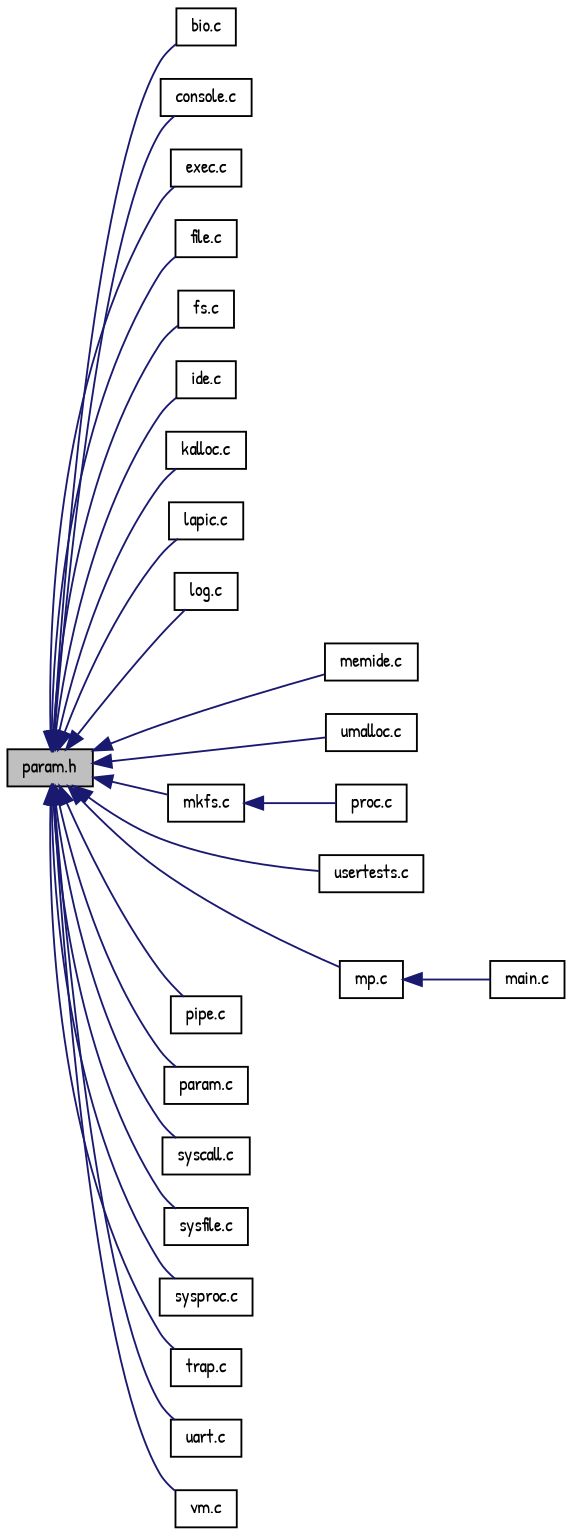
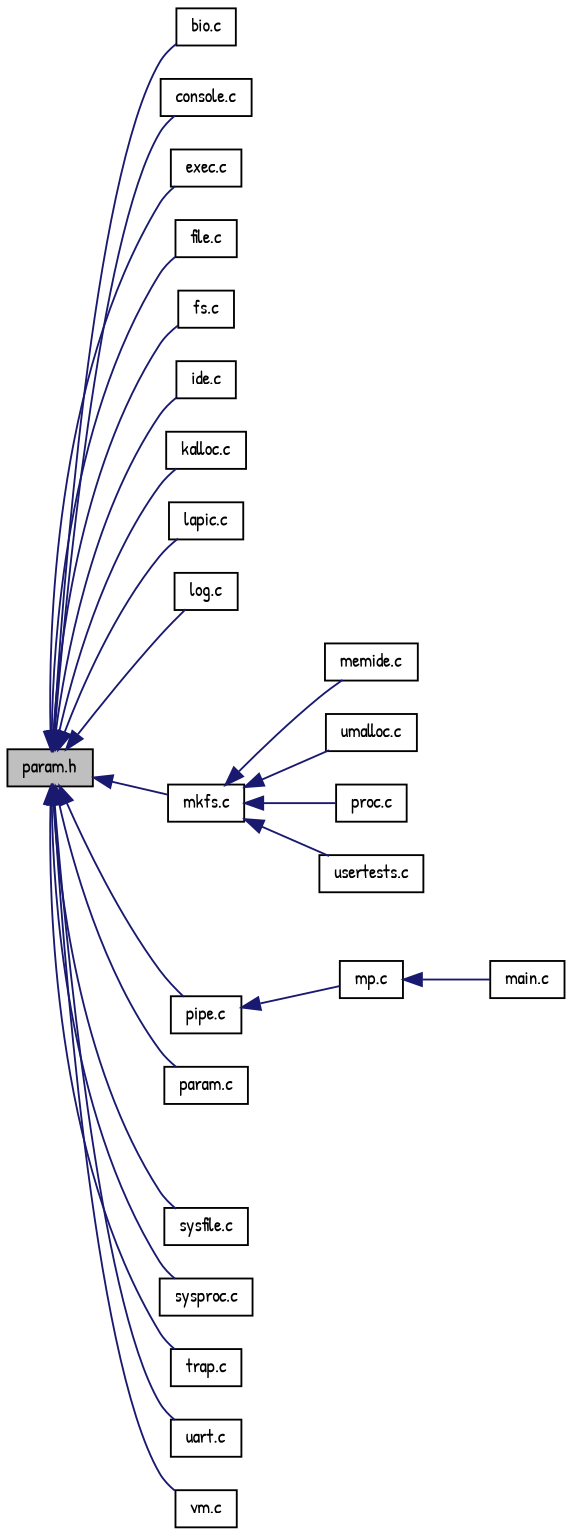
edge "memide.c" -> "param.h": now "memide.c" -> "mkfs.c"
edge "umalloc.c" -> "param.h": now "umalloc.c" -> "mkfs.c"
edge "usertests.c" -> "param.h": now "usertests.c" -> "mkfs.c"
edge "mp.c" -> "param.h": now "mp.c" -> "pipe.c"
node "syscall.c": removed
